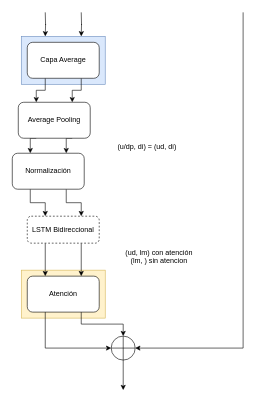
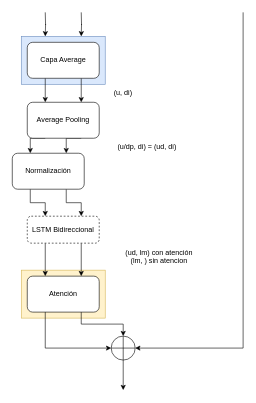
node "(u, di)": added
node "Average Pooling": moved (54, 120) -> (63, 120)
